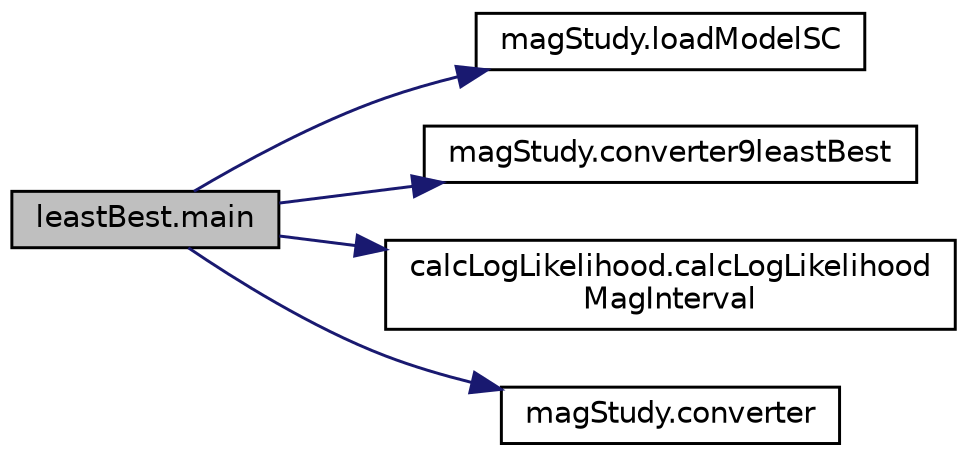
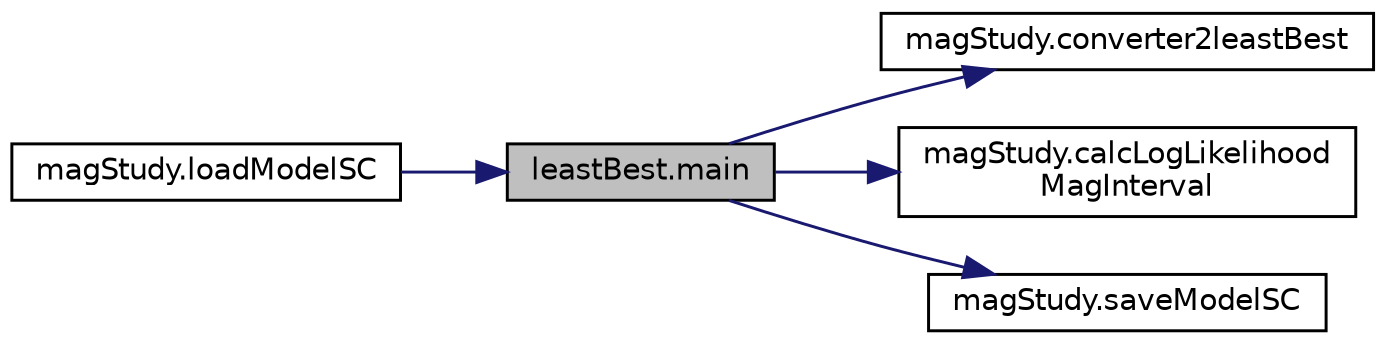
edge "leastBest.main" -> "magStudy.loadModelSC": reversed
node "magStudy.converter9leastBest": label "magStudy.converter9leastBest" -> "magStudy.converter2leastBest"
node "calcLogLikelihood.calcLogLikelihood MagInterval": label "calcLogLikelihood.calcLogLikelihood MagInterval" -> "magStudy.calcLogLikelihood MagInterval"
node "magStudy.converter": label "magStudy.converter" -> "magStudy.saveModelSC"
